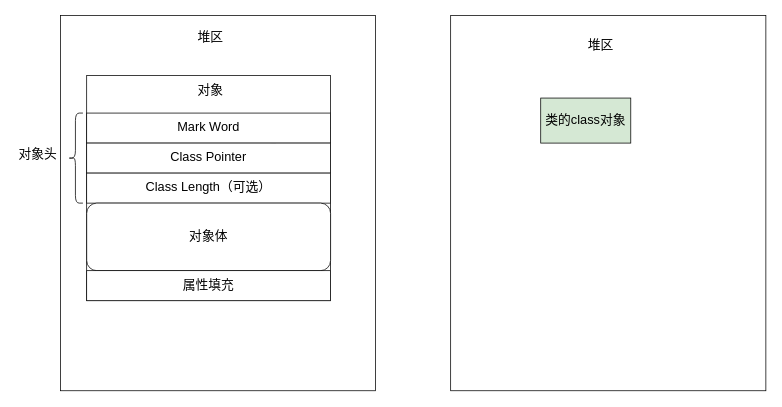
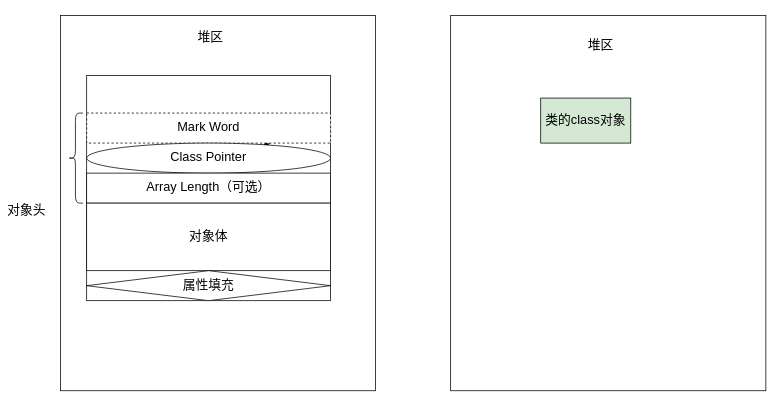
node "对象": removed
node "Mark Word": style solid -> dashed
node "对象头": moved (38, 154) -> (27, 210)
node "Class Pointer": shape rectangle -> ellipse
node "Class Length（可选）": label "Class Length（可选）" -> "Array Length（可选）"
node "对象体": shape rounded rectangle -> rectangle
node "属性填充": shape rectangle -> diamond
